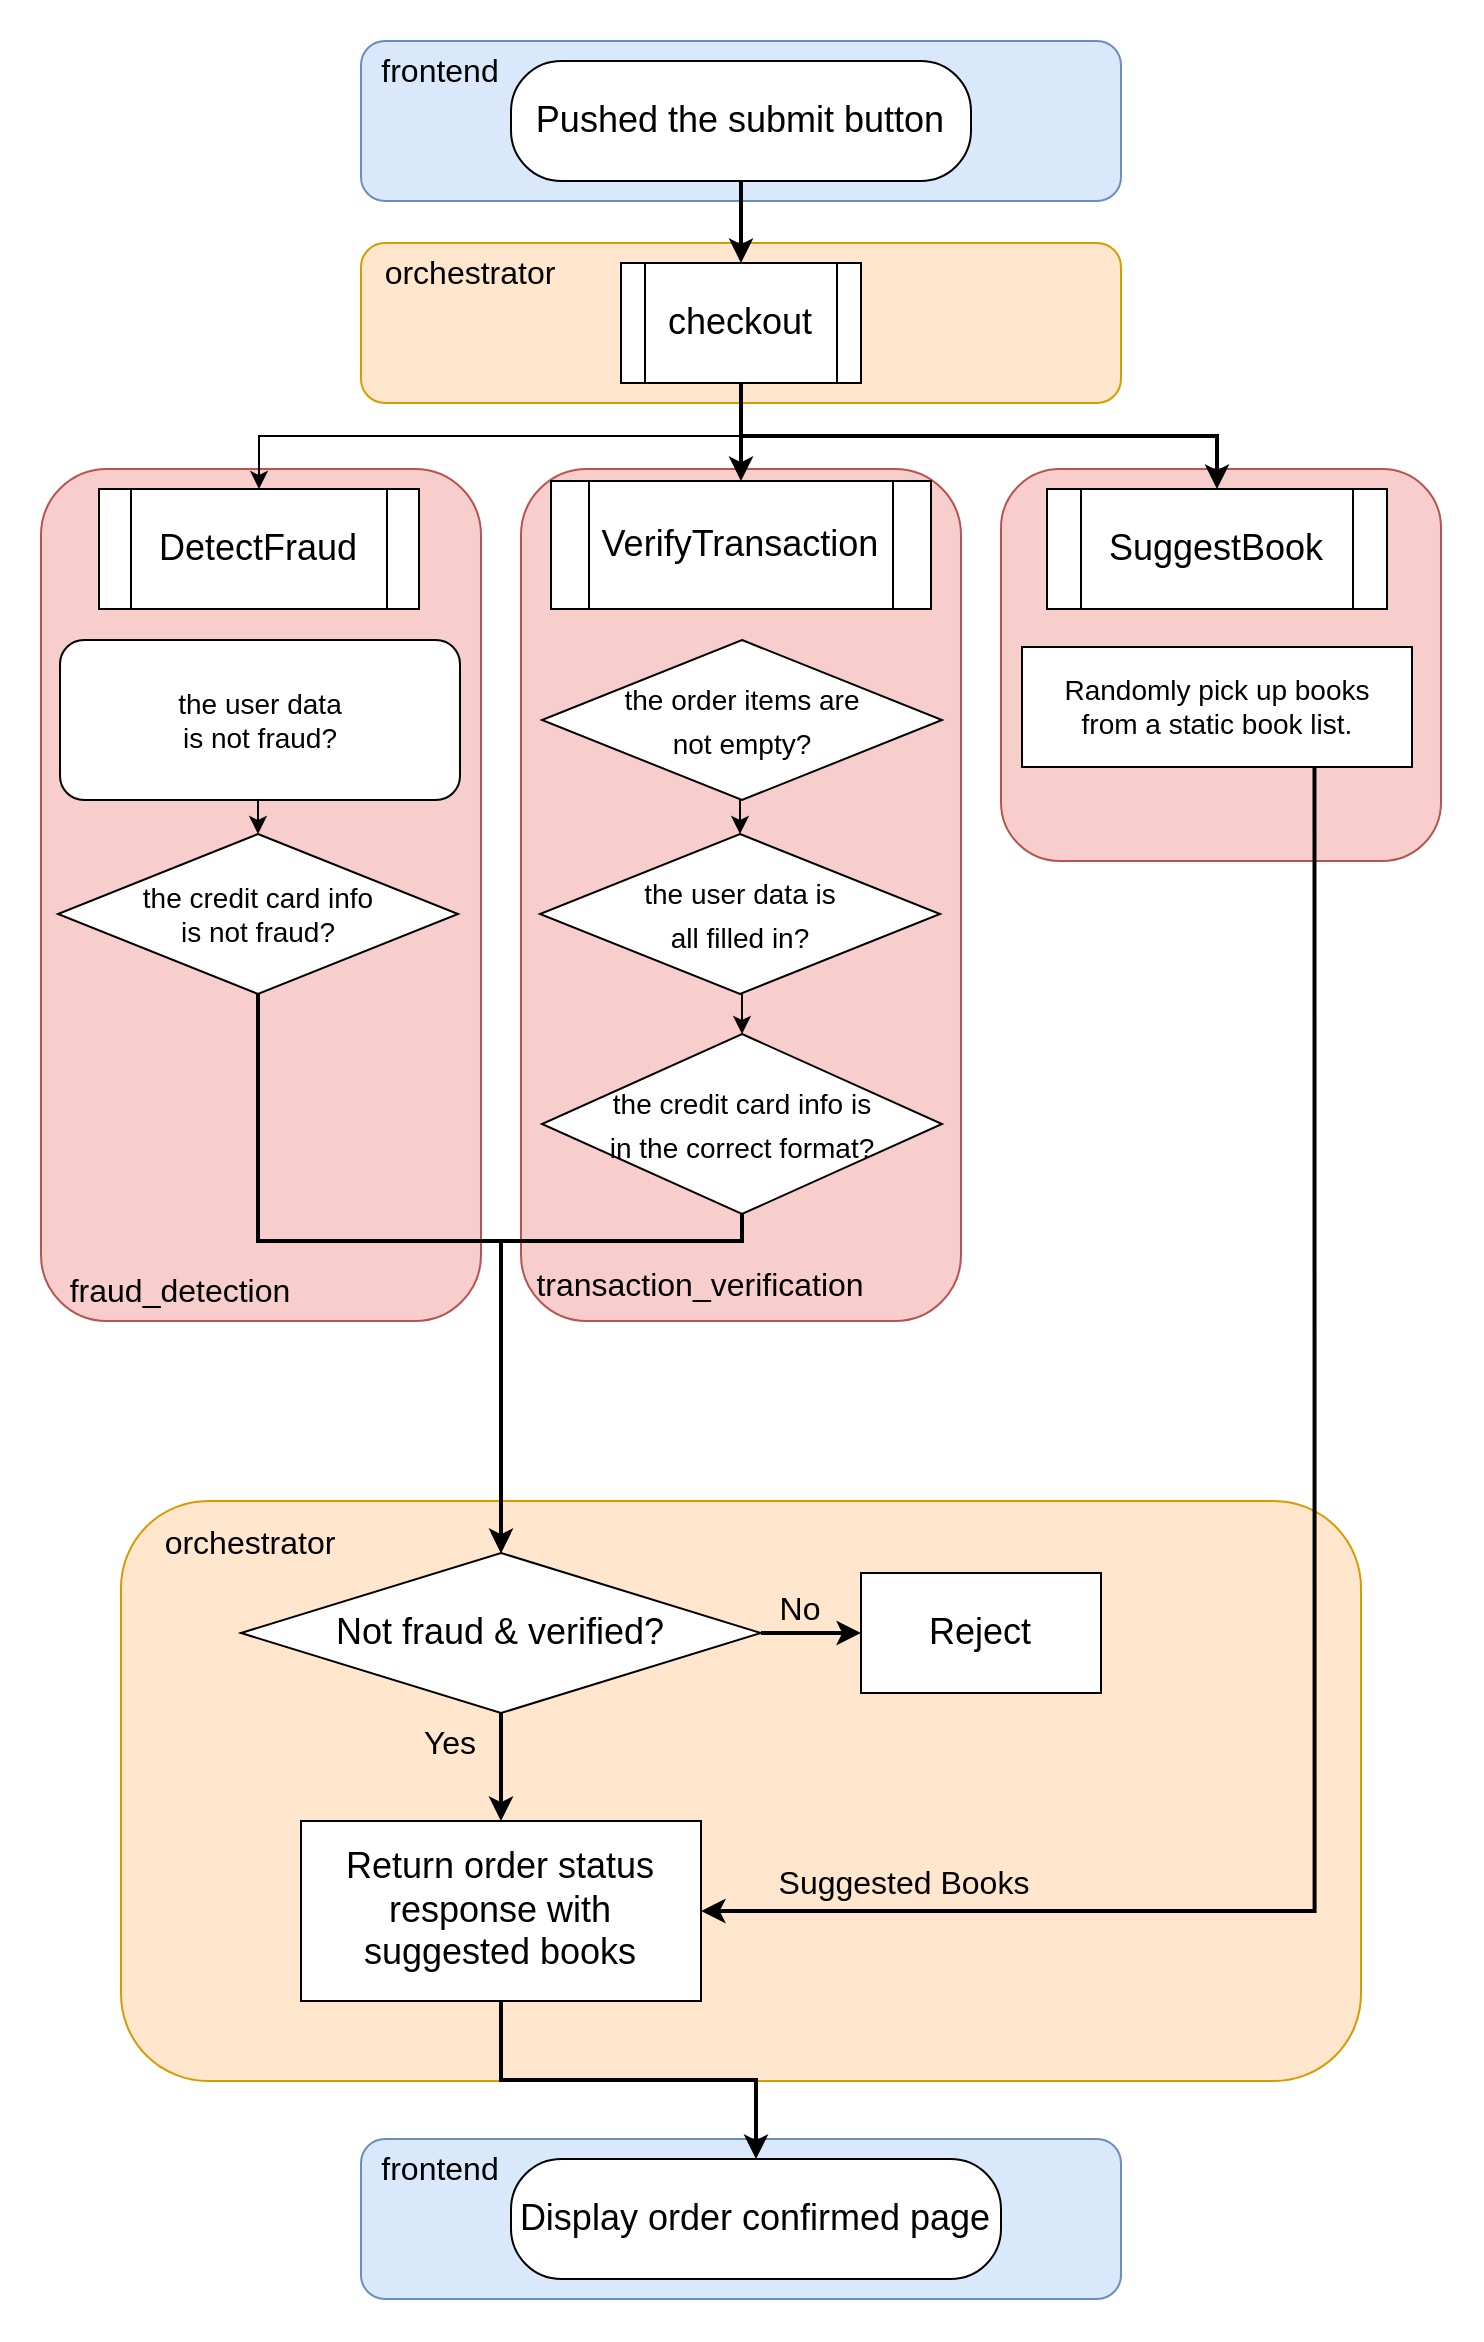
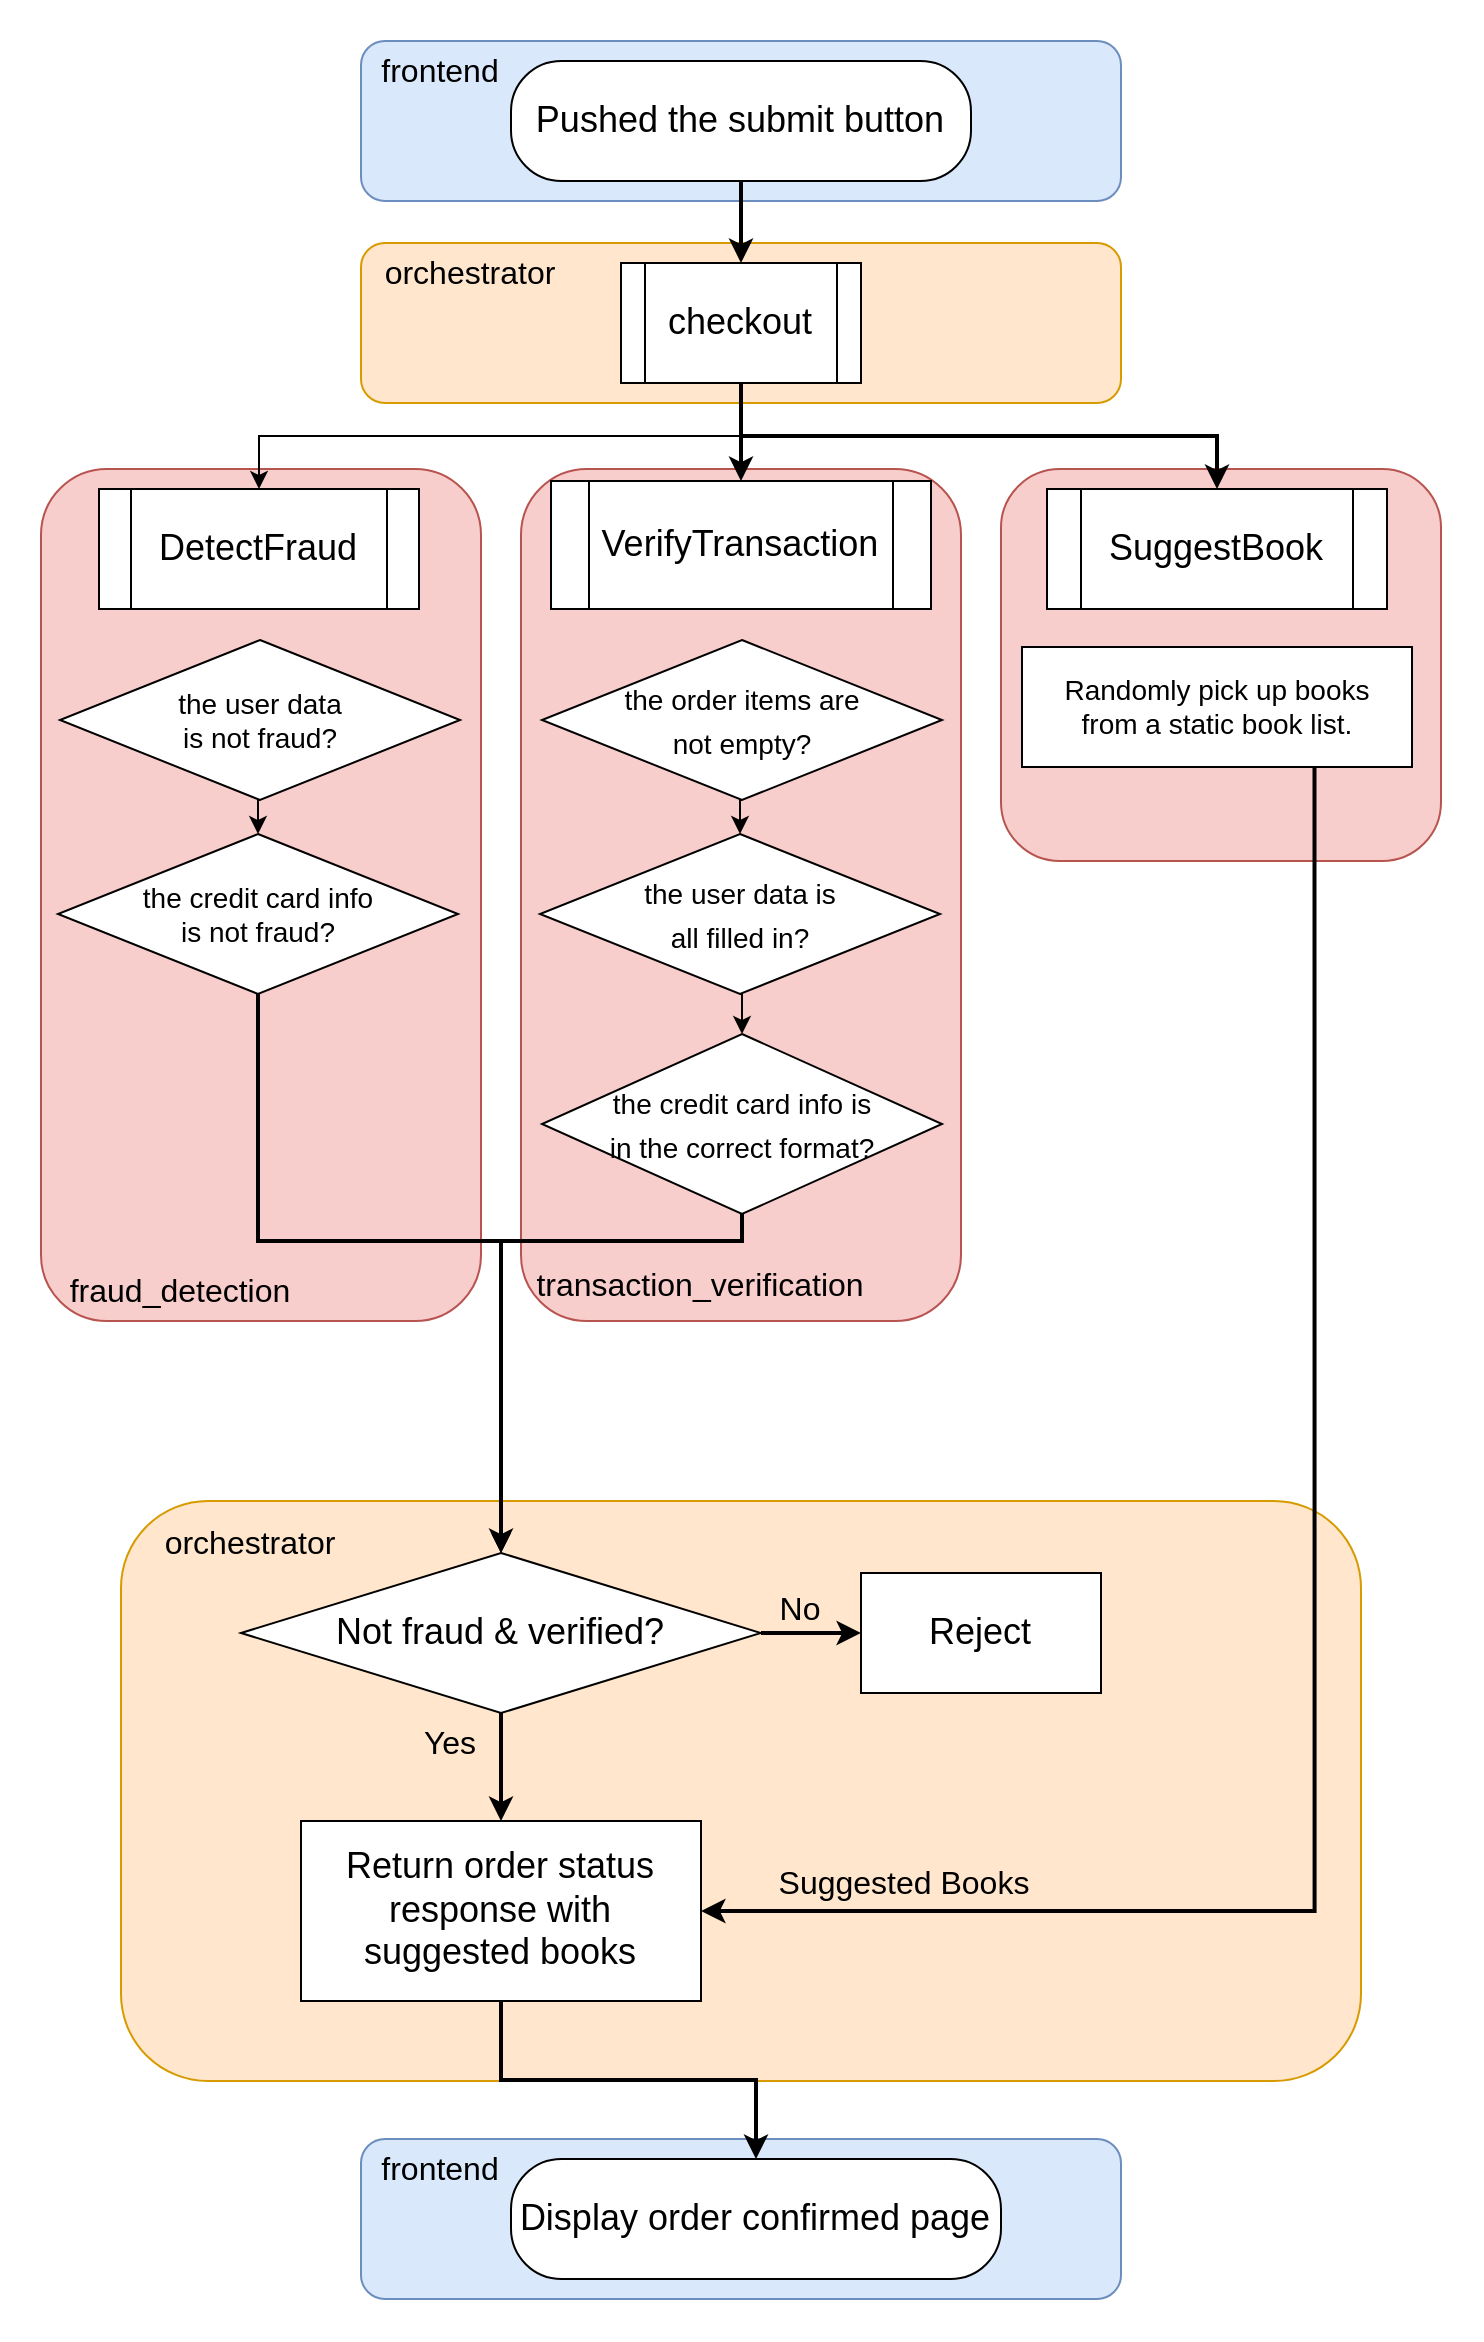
node "the user data is not fraud?": shape rounded rectangle -> diamond
